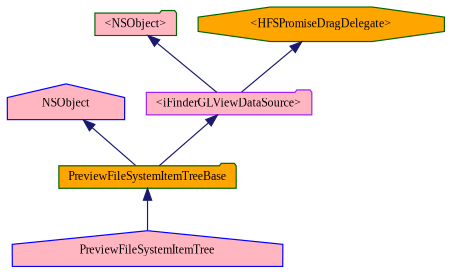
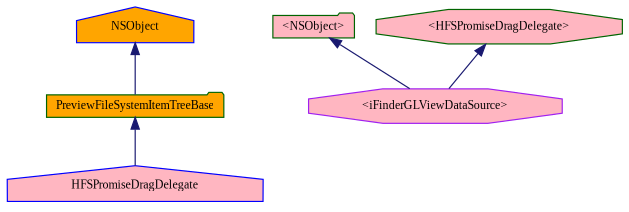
node "<HFSPromiseDragDelegate>": fillcolor orange -> lightpink
node "NSObject": fillcolor lightpink -> orange
node "<iFinderGLViewDataSource>": shape folder -> octagon
edge "PreviewFileSystemItemTreeBase" -> "<iFinderGLViewDataSource>": removed
node "PreviewFileSystemItemTree": label "PreviewFileSystemItemTree" -> "HFSPromiseDragDelegate"
